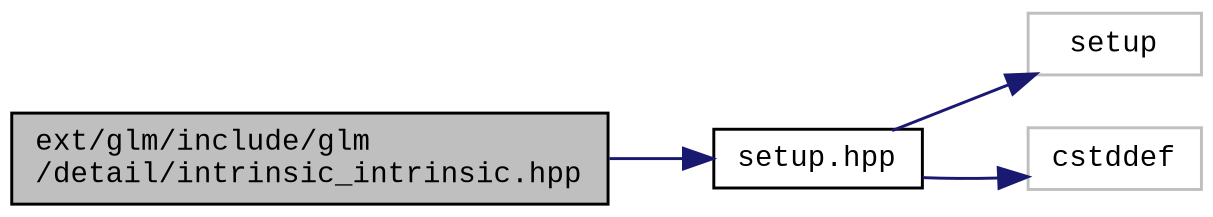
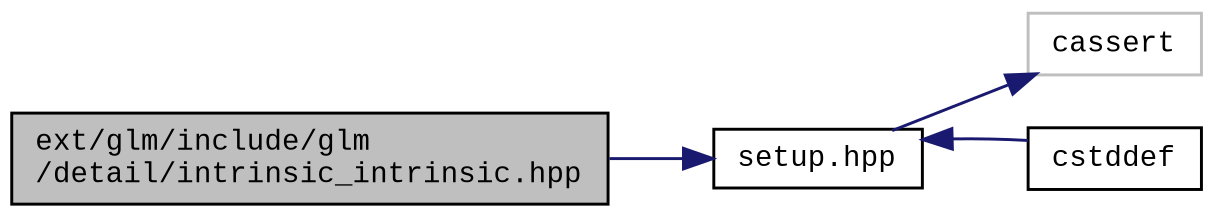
node "setup": label "setup" -> "cassert"
node "cstddef": color grey75 -> black
edge "setup.hpp" -> "cstddef": reversed
